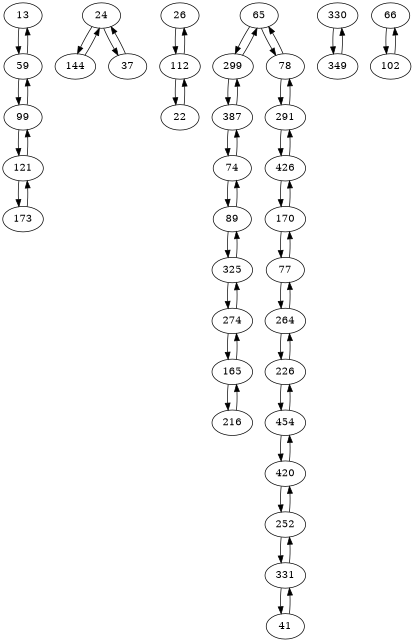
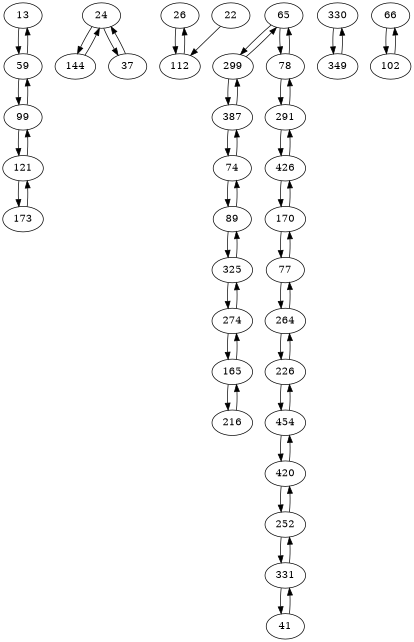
edge "112" -> "22": removed
